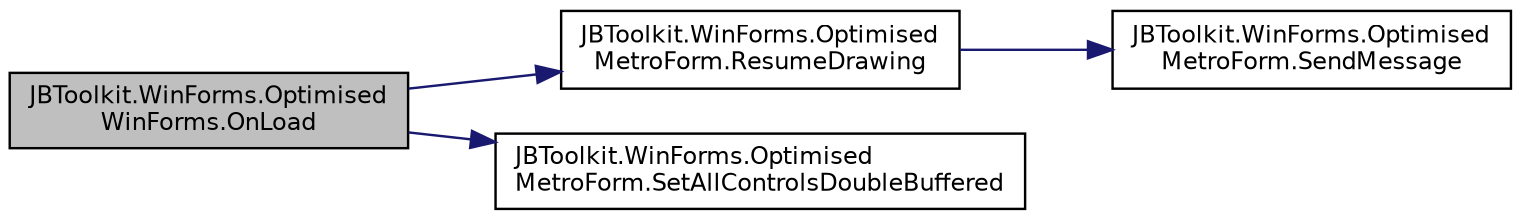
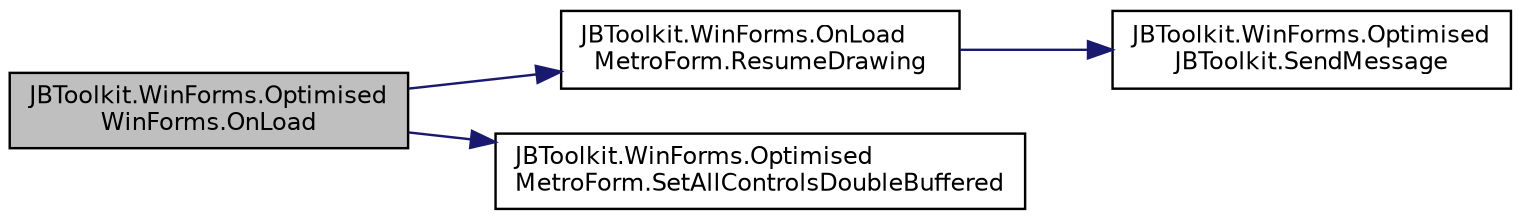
node "JBToolkit.WinForms.Optimised MetroForm.ResumeDrawing": label "JBToolkit.WinForms.Optimised MetroForm.ResumeDrawing" -> "JBToolkit.WinForms.OnLoad MetroForm.ResumeDrawing"
node "JBToolkit.WinForms.Optimised MetroForm.SendMessage": label "JBToolkit.WinForms.Optimised MetroForm.SendMessage" -> "JBToolkit.WinForms.Optimised JBToolkit.SendMessage"
